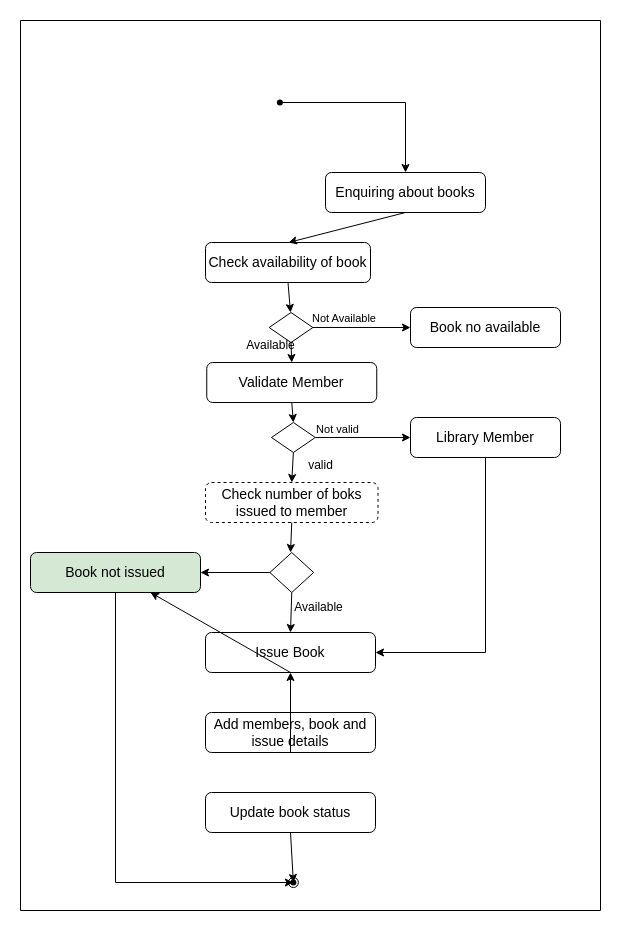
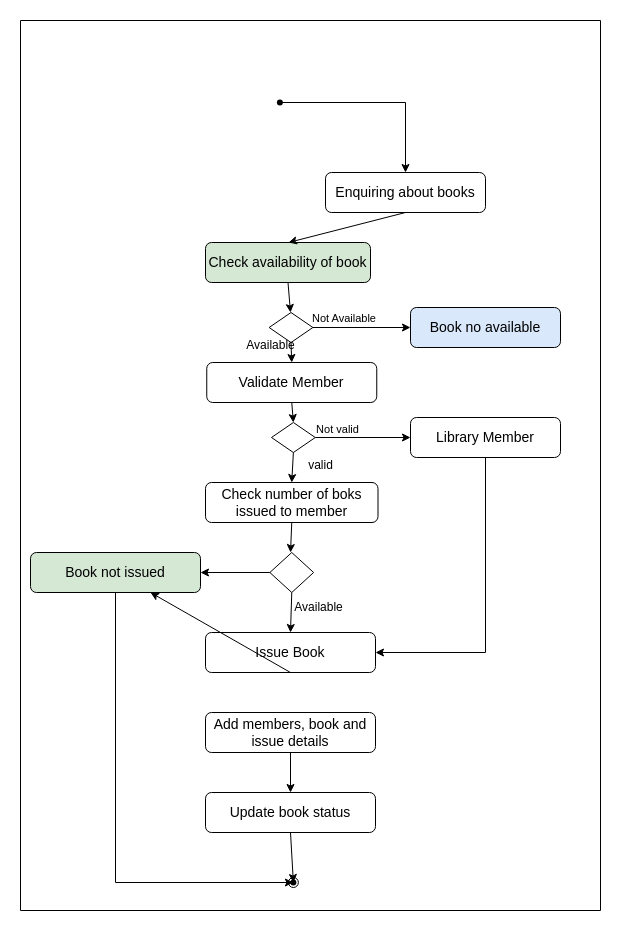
node "Check availability of book": fillcolor #ffffff -> #d5e8d4
node "Book no available": fillcolor #ffffff -> #dae8fc
node "Check number of boks issued to member": style dashed -> solid
edge "Add members, book and issue details" -> "Issue Book": now "Add members, book and issue details" -> "Update book status"
